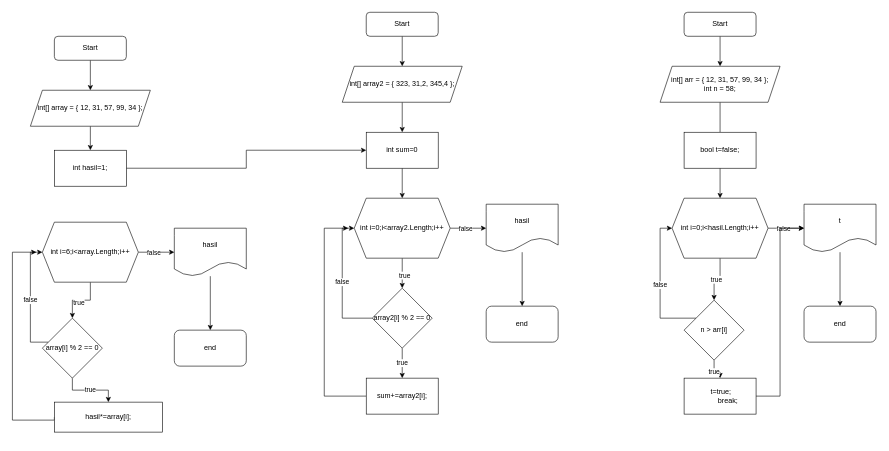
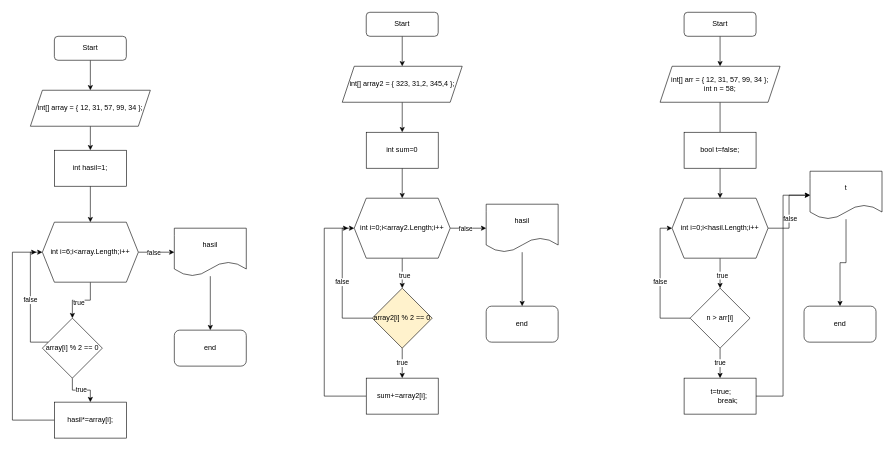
edge "int hasil=1;" -> "int sum=0": now "int hasil=1;" -> "int i=6;i<array.Length;i++"
node "t": moved (840, 228) -> (846, 195)
node "array2[i] % 2 == 0": fillcolor #ffffff -> #fff2cc
node "n > arr[i]": moved (714, 330) -> (720, 318)
node "hasil*=array[i];": size 108x30 -> 72x36
